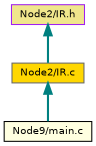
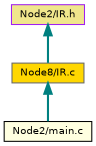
node "Node2/IR.c": label "Node2/IR.c" -> "Node8/IR.c"
node "Node9/main.c": label "Node9/main.c" -> "Node2/main.c"
